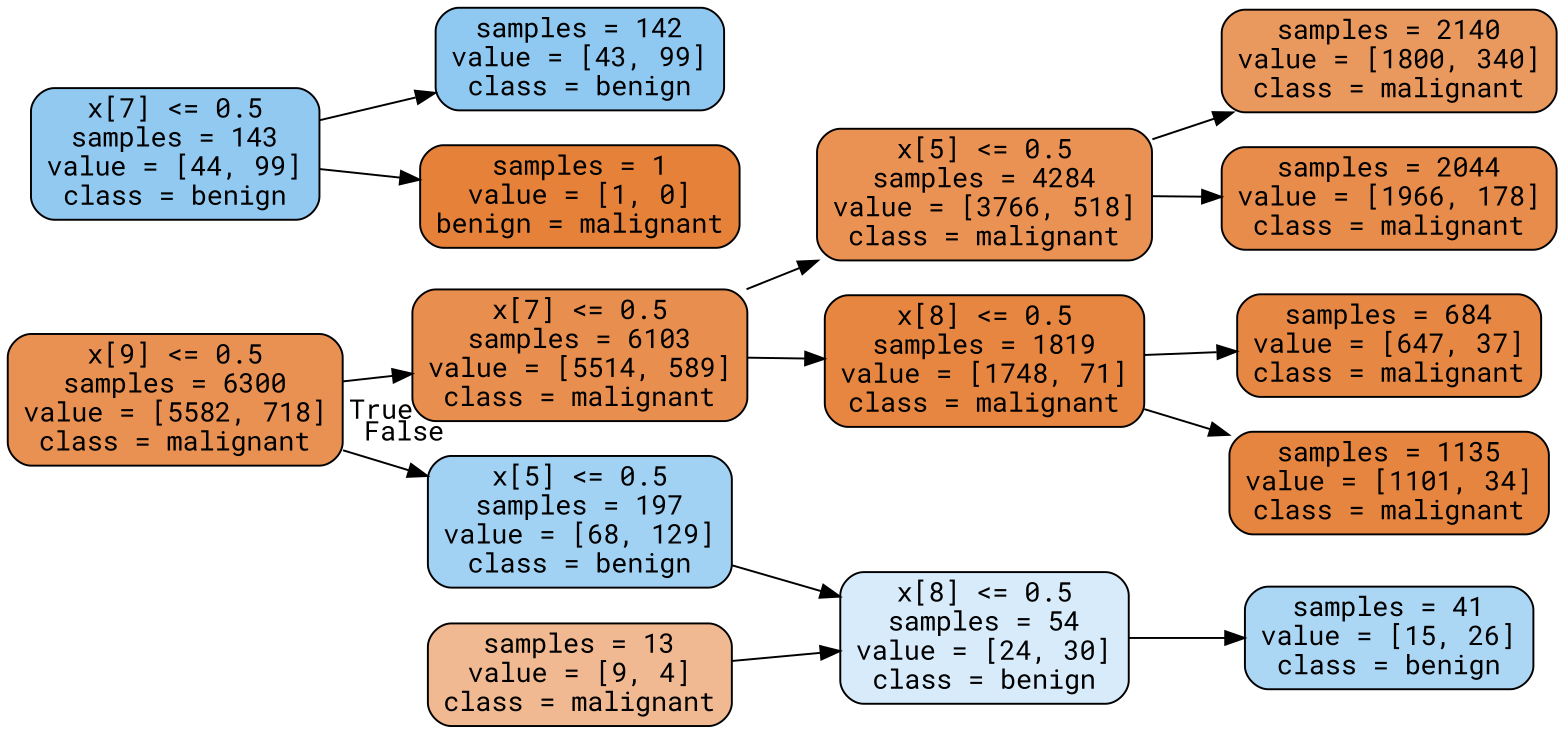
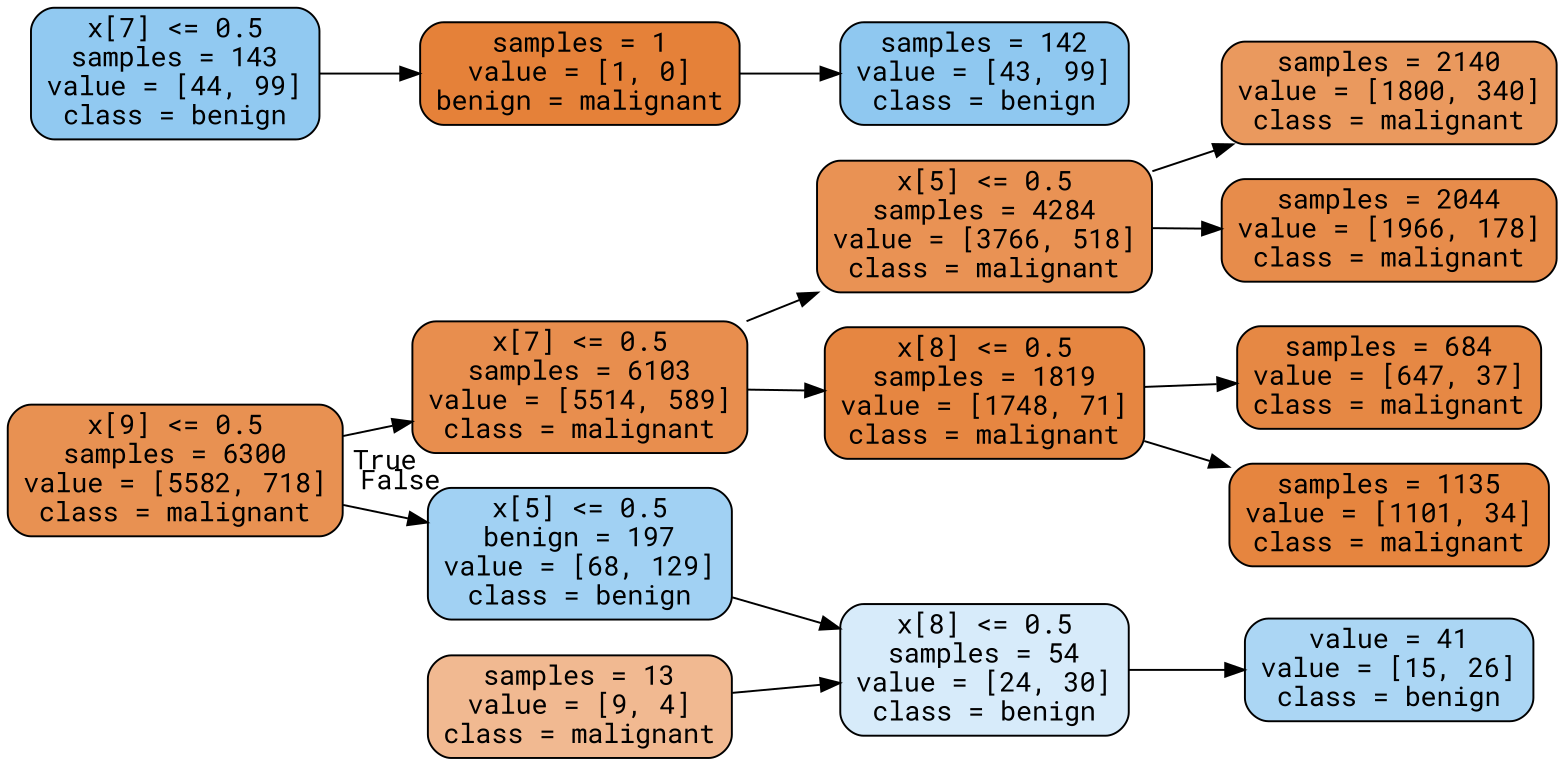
edge "x[7] <= 0.5 samples = 143 value = [44, 99] class = benign" -> "samples = 142 value = [43, 99] class = benign": now "samples = 1 value = [1, 0] benign = malignant" -> "samples = 142 value = [43, 99] class = benign"
node "x[5] <= 0.5 samples = 197 value = [68, 129] class = benign": label "x[5] <= 0.5 samples = 197 value = [68, 129] class = benign" -> "x[5] <= 0.5 benign = 197 value = [68, 129] class = benign"
node "samples = 41 value = [15, 26] class = benign": label "samples = 41 value = [15, 26] class = benign" -> "value = 41 value = [15, 26] class = benign"
